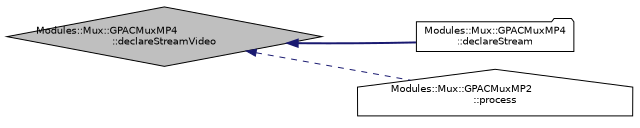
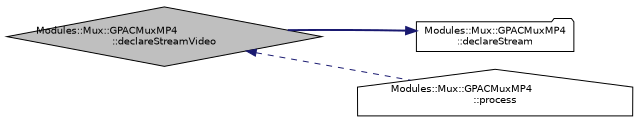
edge "Modules::Mux::GPACMuxMP4 ::declareStream" -> "Modules::Mux::GPACMuxMP4 ::declareStreamVideo": reversed
node "Modules::Mux::GPACMuxMP2 ::process": label "Modules::Mux::GPACMuxMP2 ::process" -> "Modules::Mux::GPACMuxMP4 ::process"
